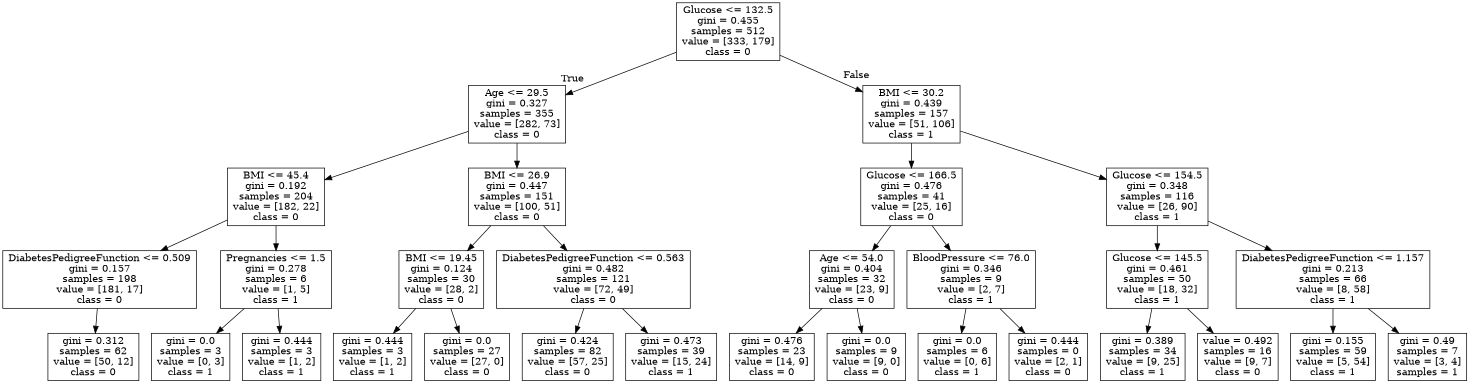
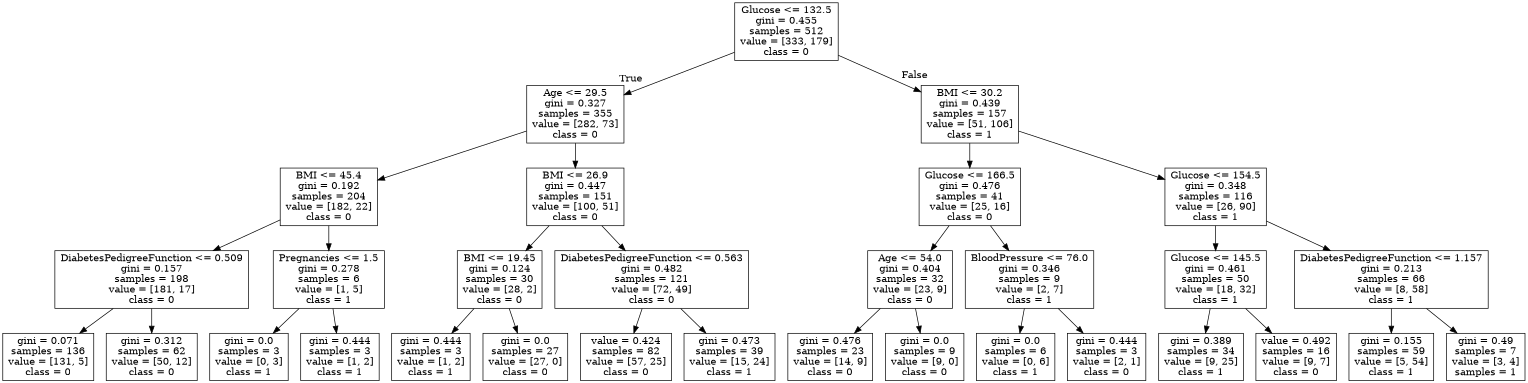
node "gini = 0.071 samples = 136 value = [131, 5] class = 0": added
node "gini = 0.424 samples = 82 value = [57, 25] class = 0": label "gini = 0.424 samples = 82 value = [57, 25] class = 0" -> "value = 0.424 samples = 82 value = [57, 25] class = 0"
node "gini = 0.444 samples = 0 value = [2, 1] class = 0": label "gini = 0.444 samples = 0 value = [2, 1] class = 0" -> "gini = 0.444 samples = 3 value = [2, 1] class = 0"
